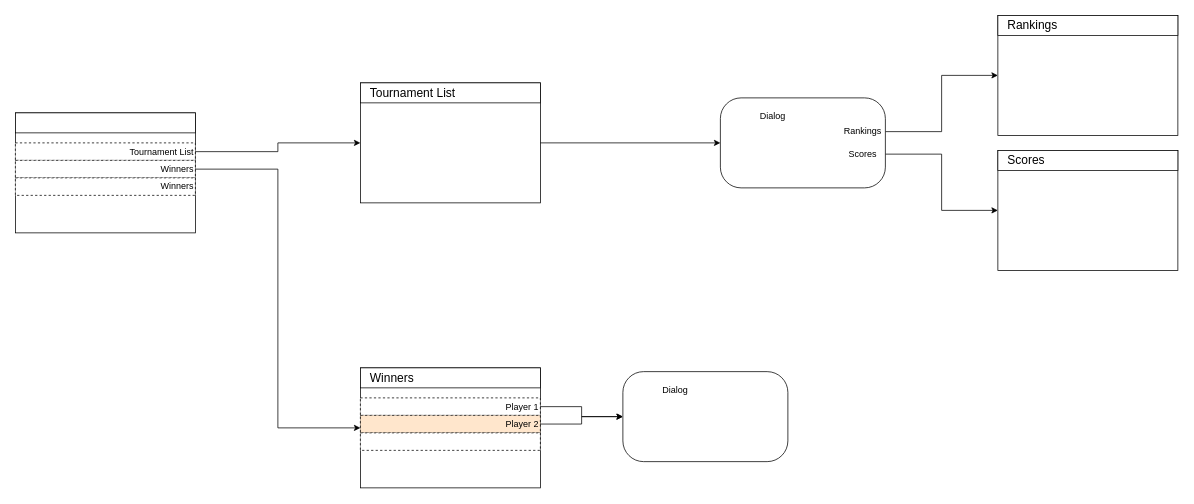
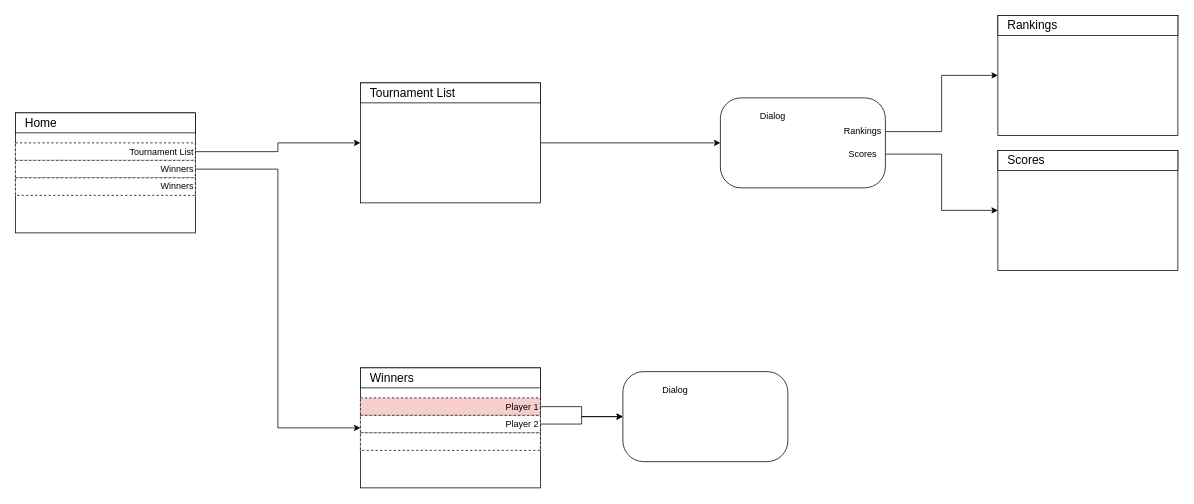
node "Home": added
node "Player 1": fillcolor #ffffff -> #f8cecc
node "Player 2": fillcolor #ffe6cc -> #ffffff
